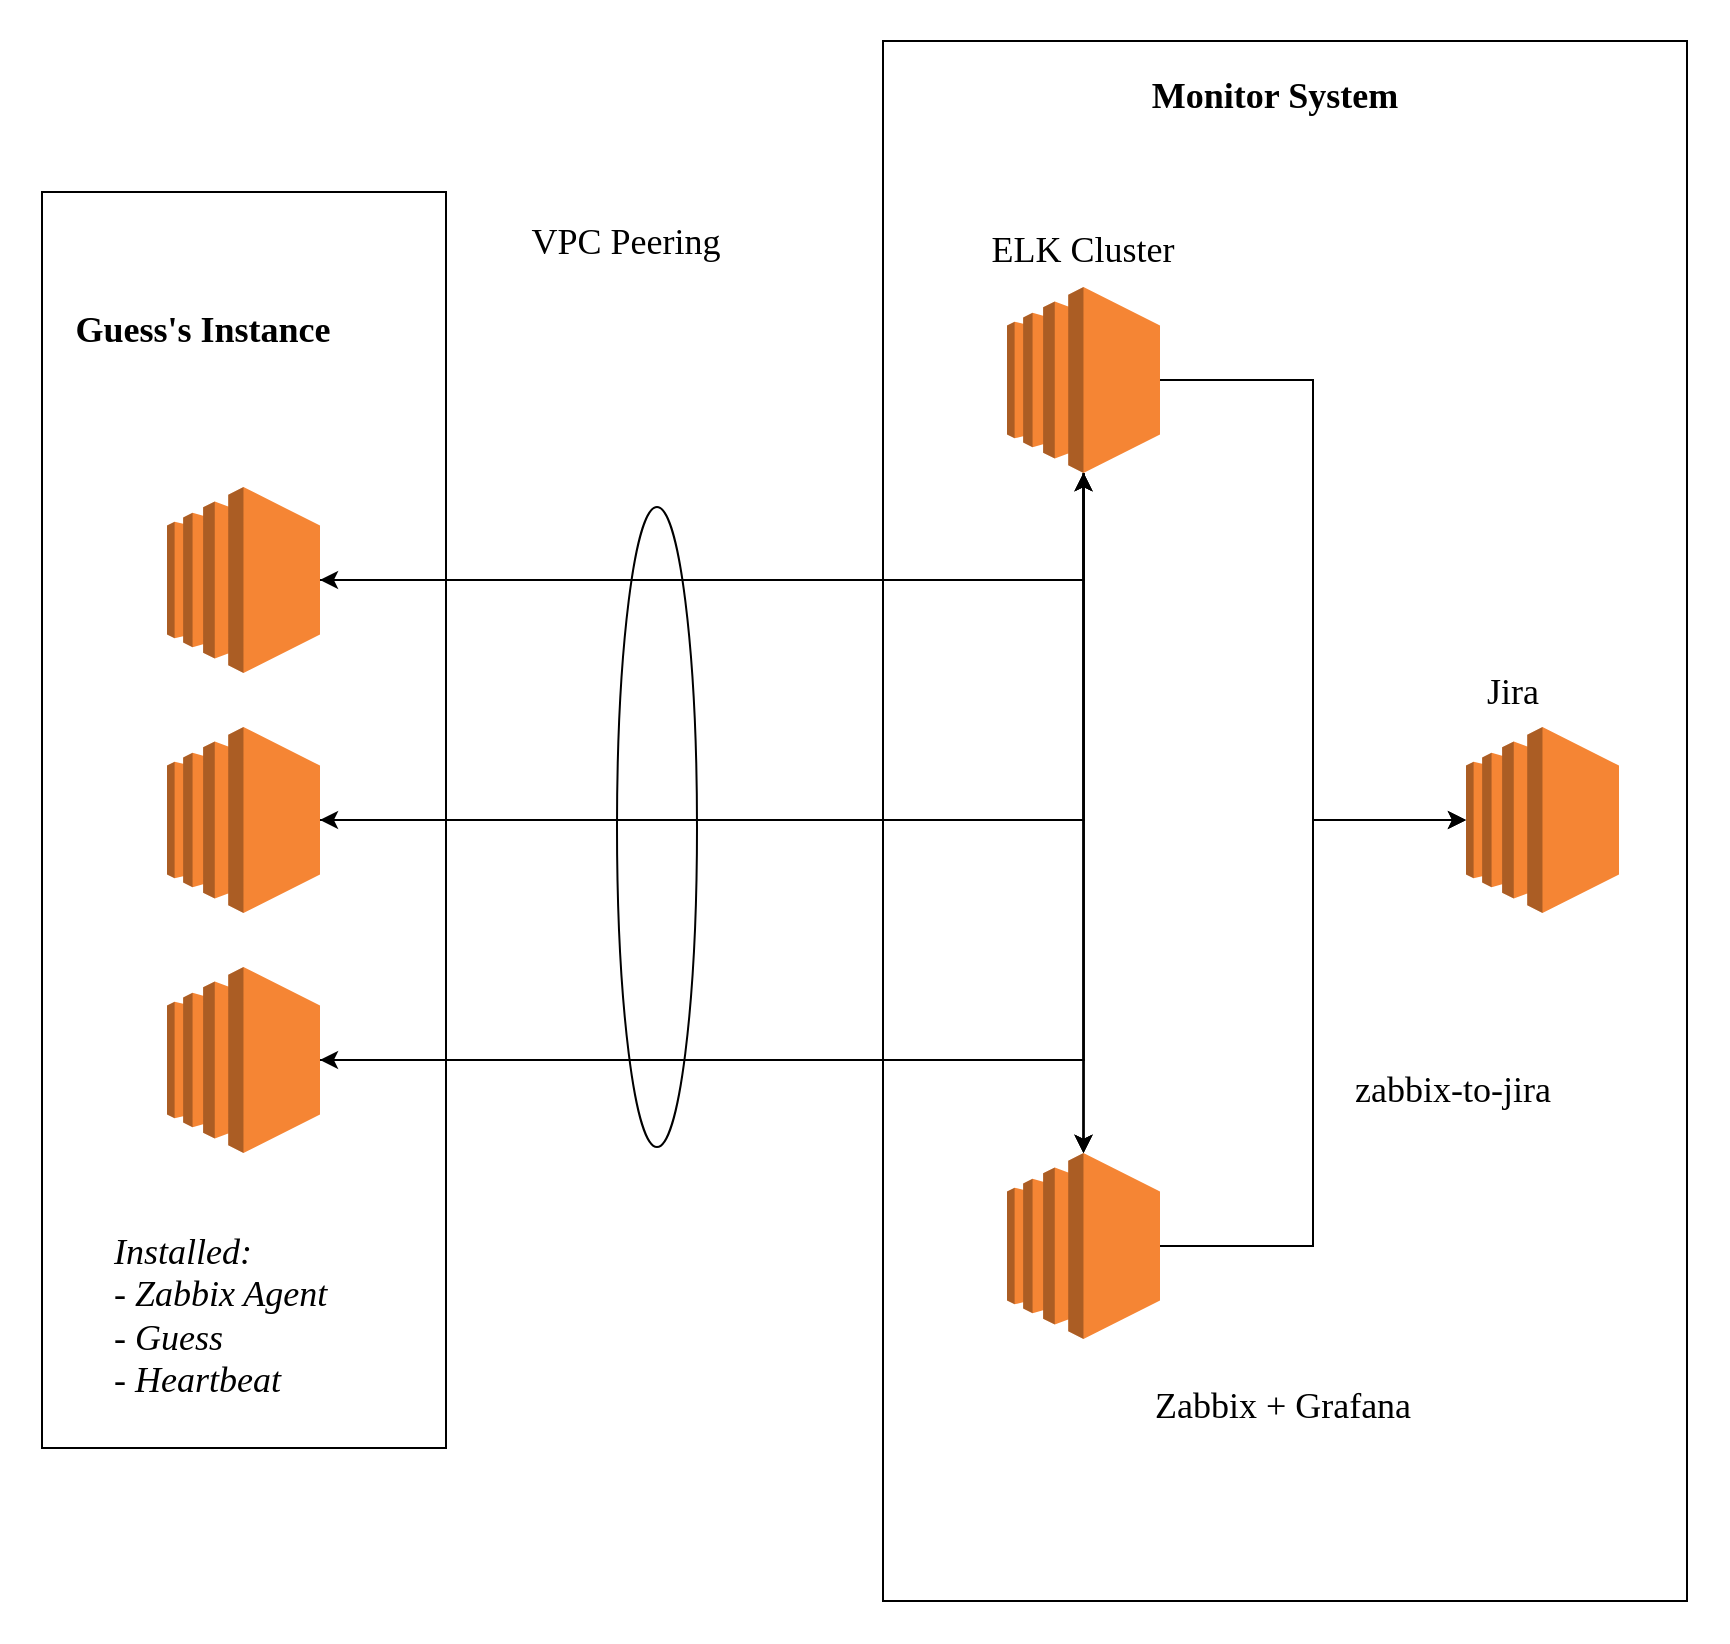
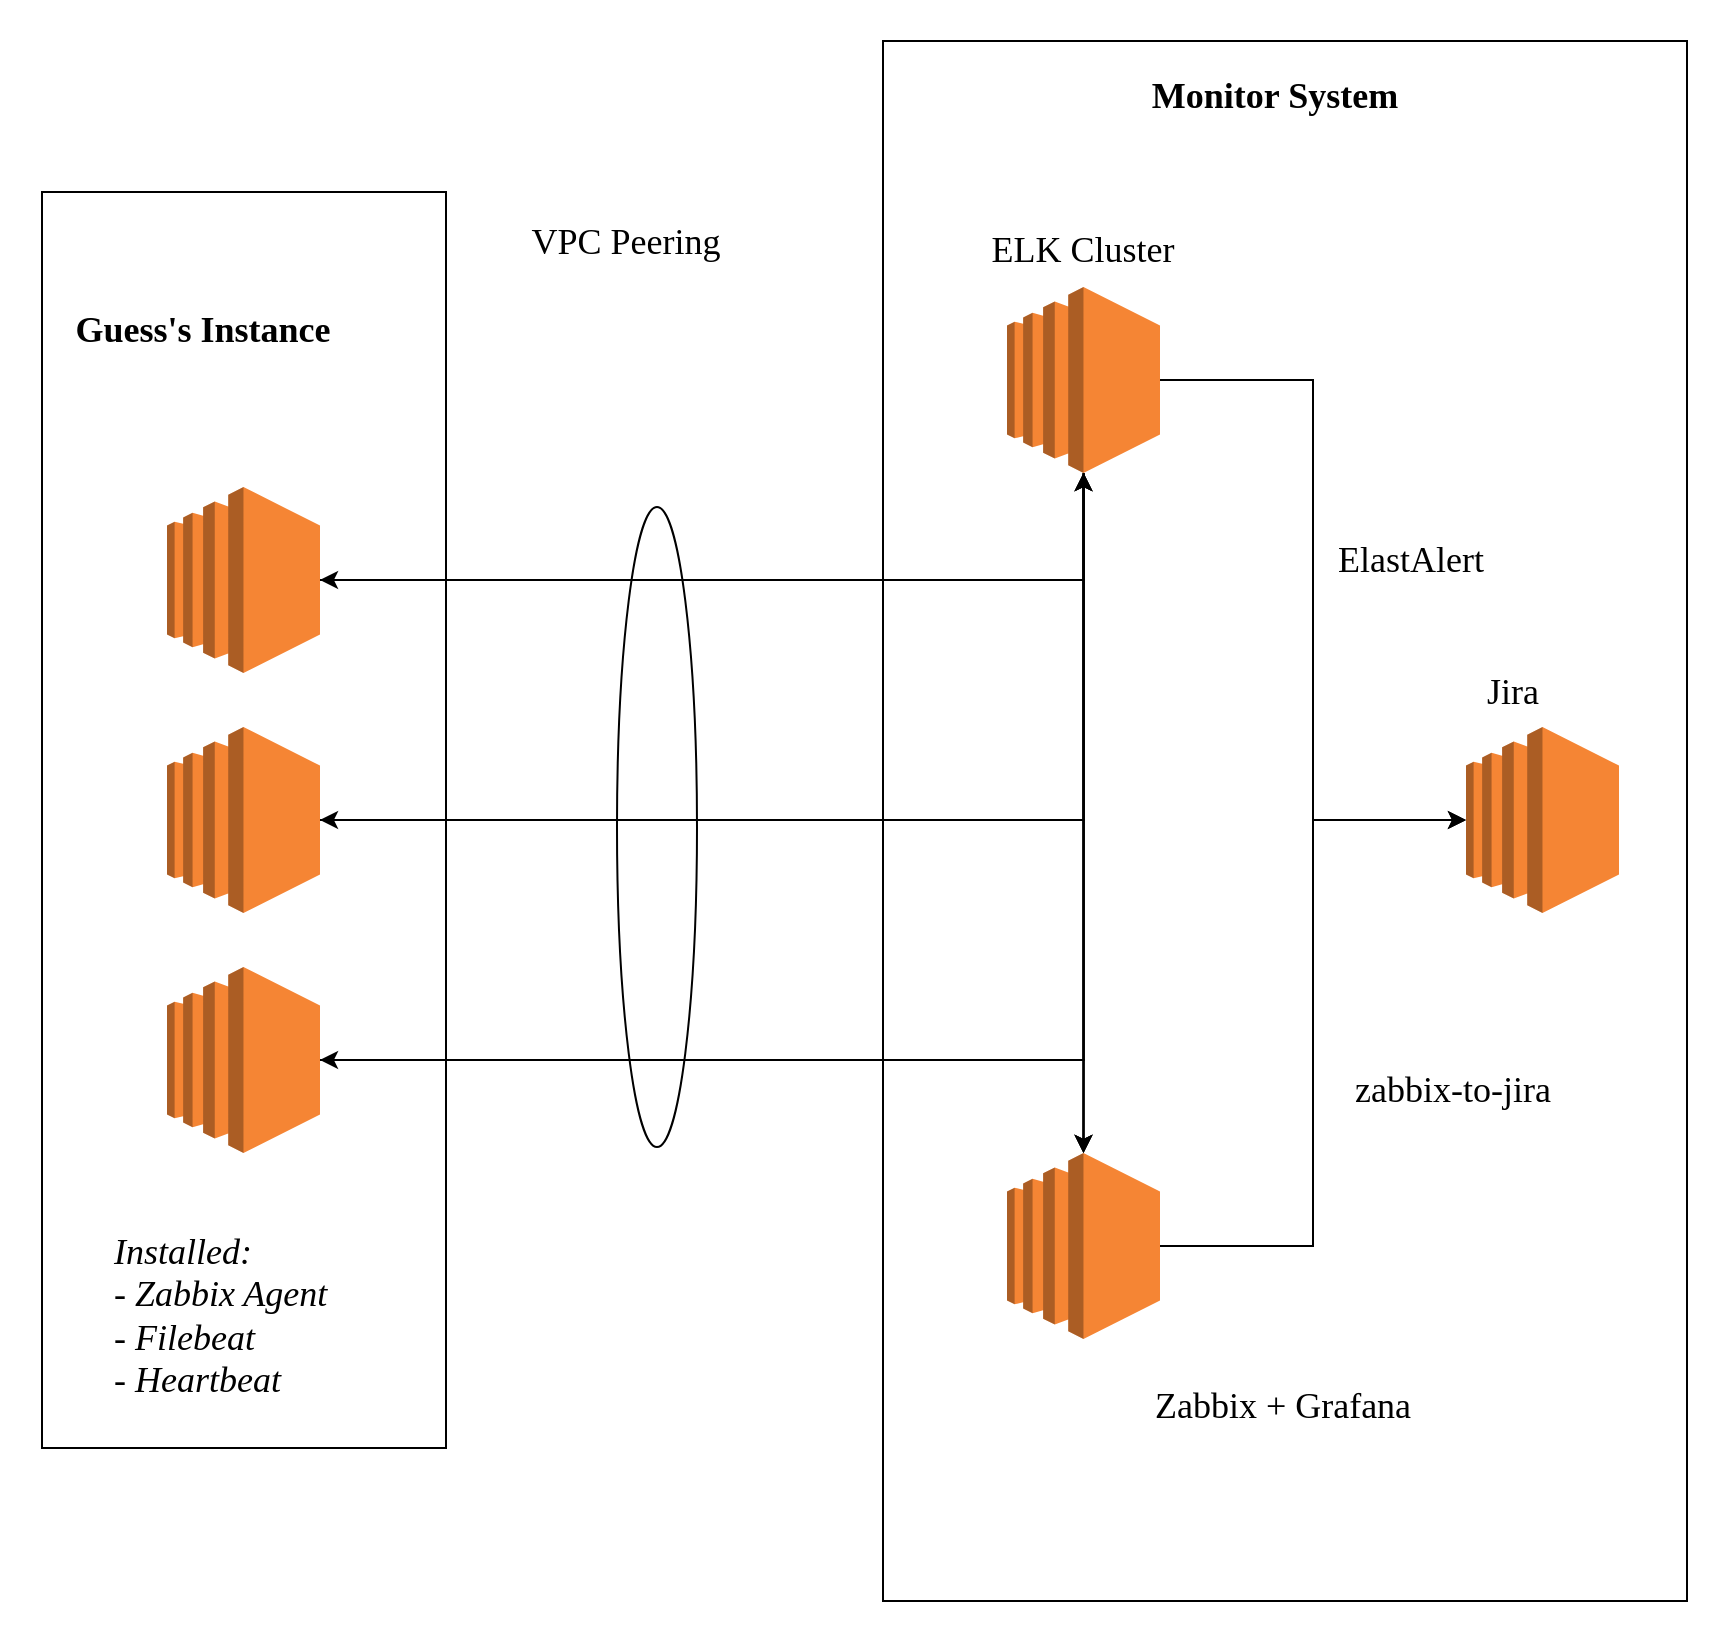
node "ElastAlert": added
node "Installed: - Zabbix Agent - Guess - Heartbeat": label "Installed: - Zabbix Agent - Guess - Heartbeat" -> "Installed: - Zabbix Agent - Filebeat - Heartbeat"
